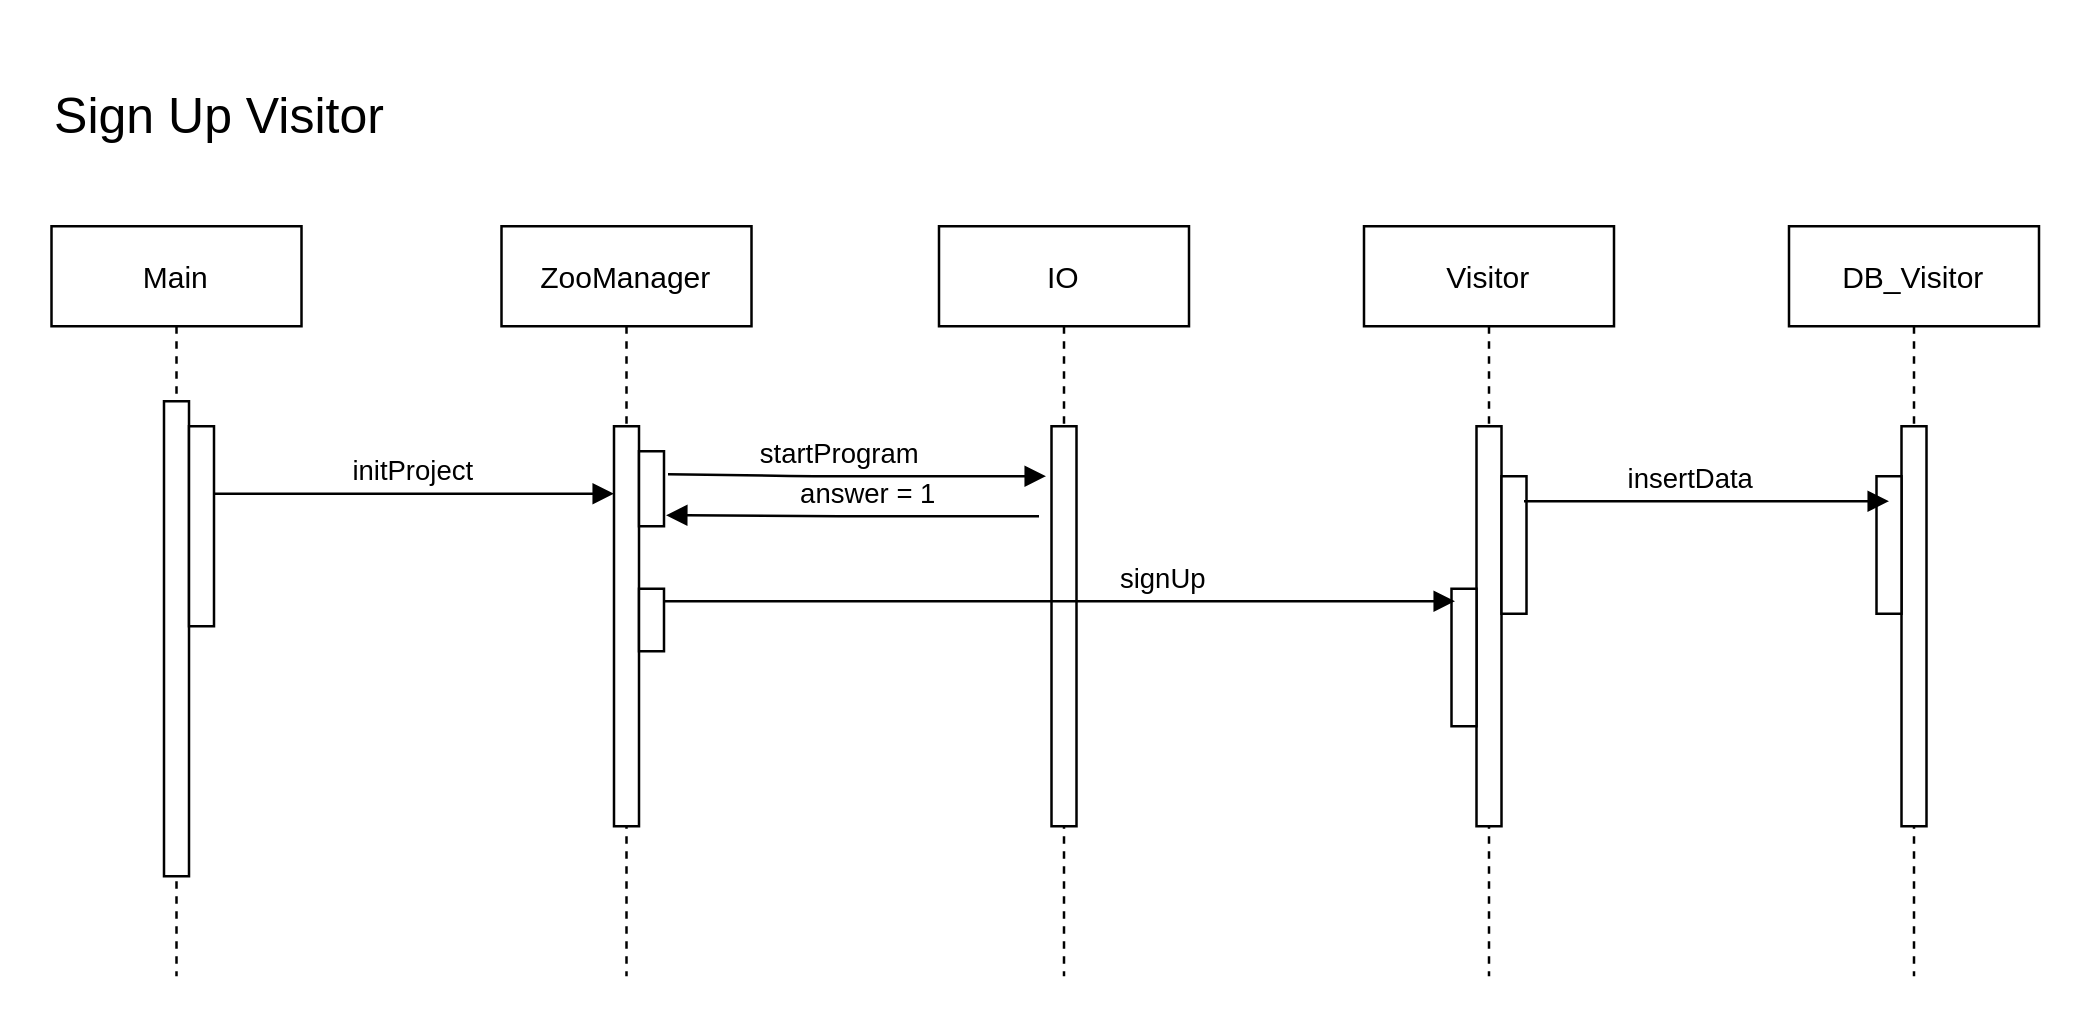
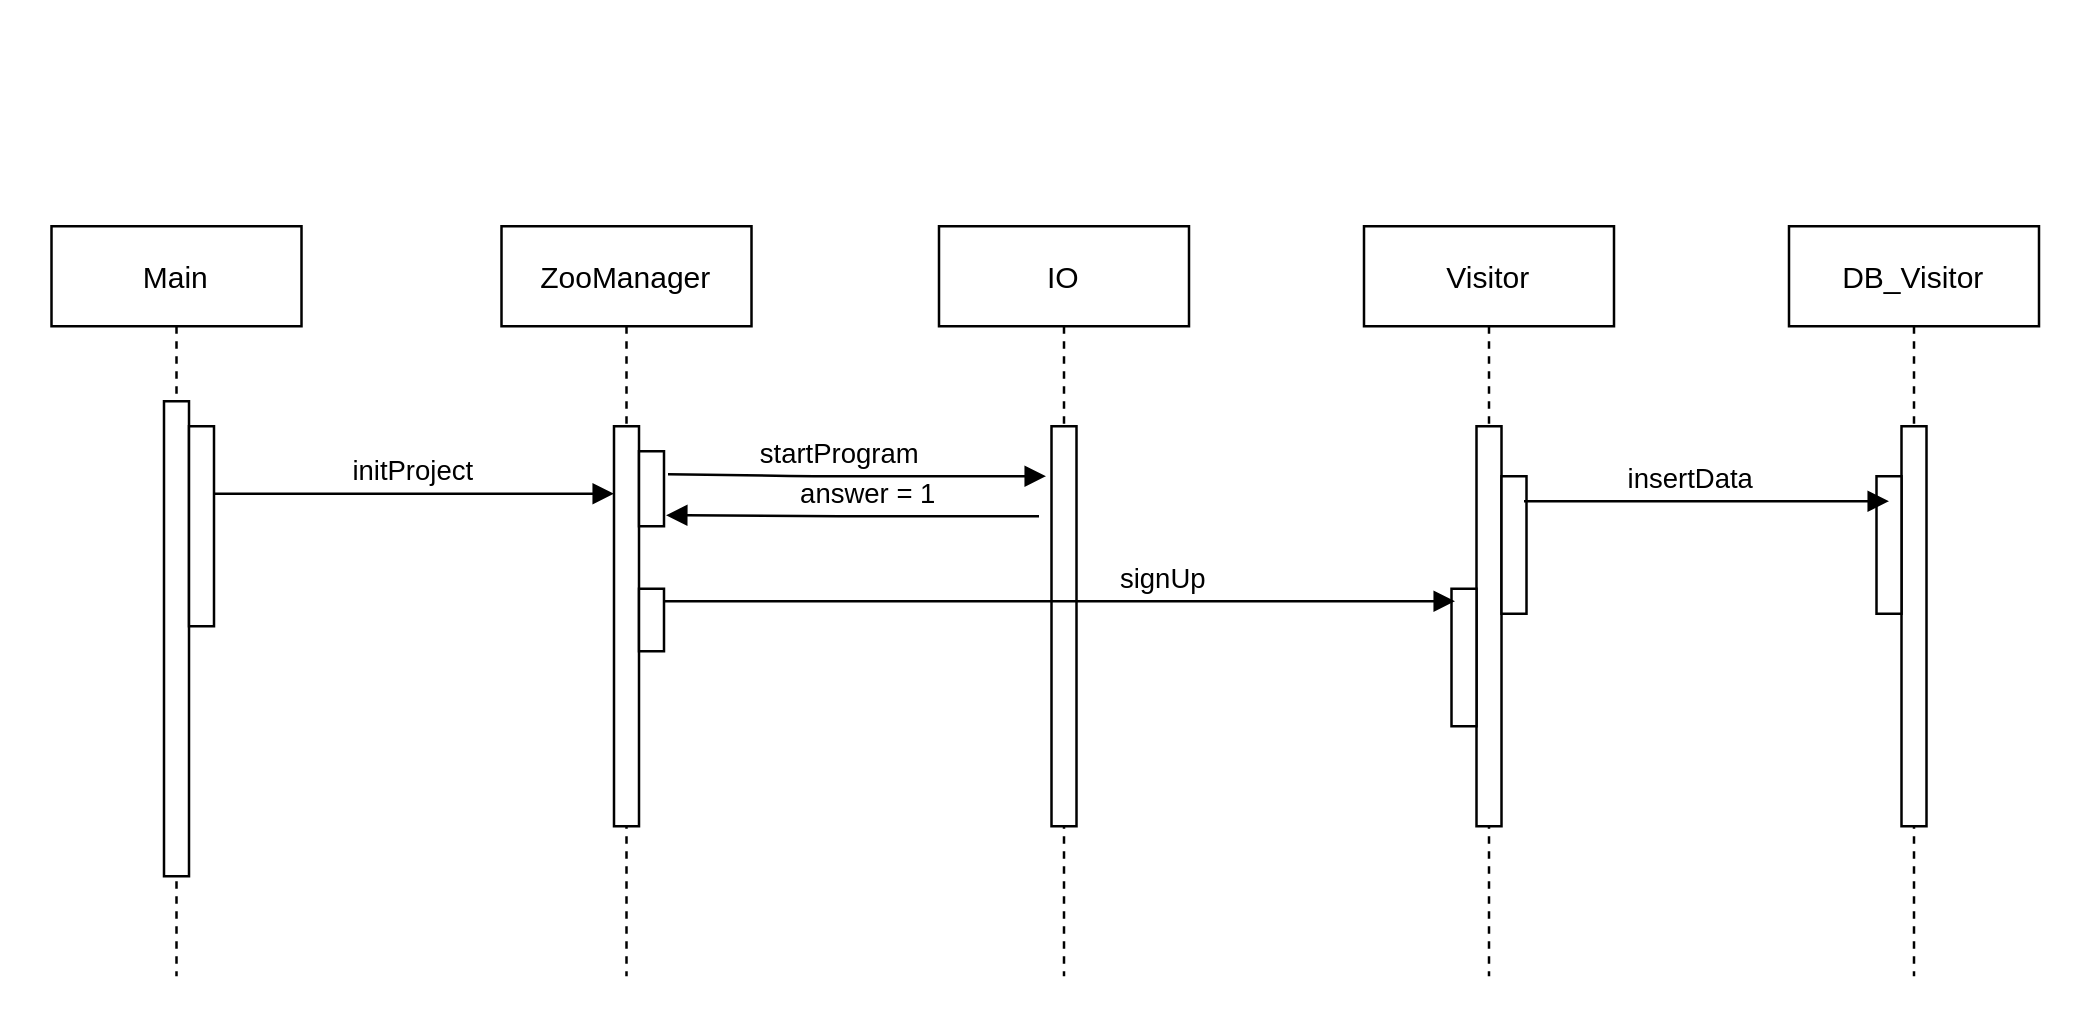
node "Sign Up Visitor": removed
